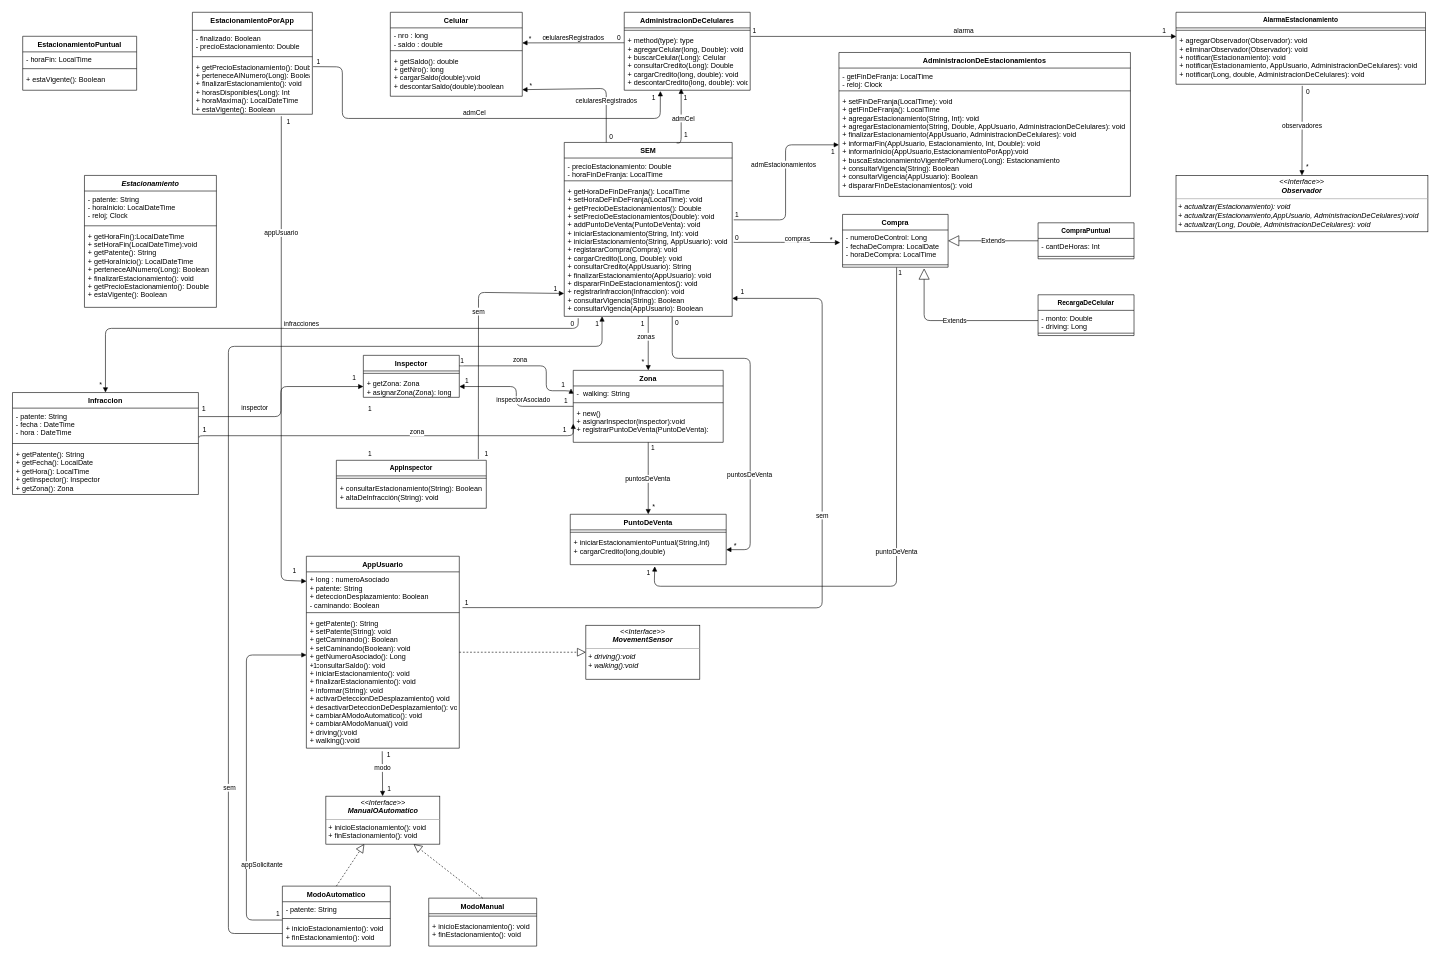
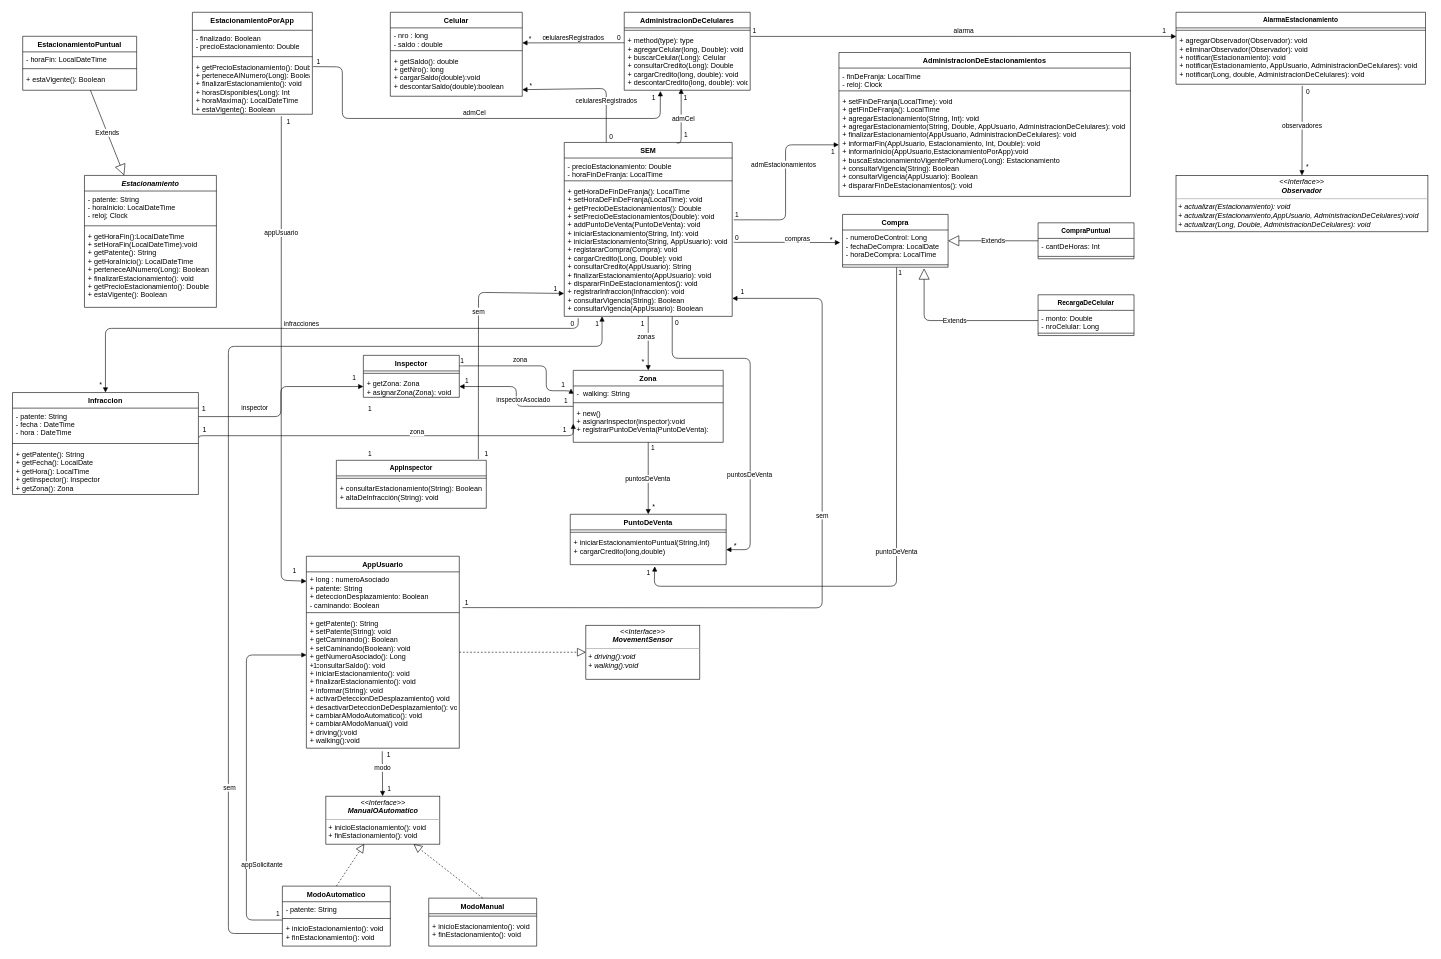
node "- horaFin: LocalTime": label "- horaFin: LocalTime" -> "- horaFin: LocalDateTime"
node "- getFinDeFranja: LocalTime - reloj: Clock": label "- getFinDeFranja: LocalTime - reloj: Clock" -> "- finDeFranja: LocalTime - reloj: Clock"
edge "EstacionamientoPuntual" -> "Estacionamiento": added, label "Extends"
node "- monto: Double - driving: Long": label "- monto: Double - driving: Long" -> "- monto: Double - nroCelular: Long"
node "+ getZona: Zona + asignarZona(Zona): long": label "+ getZona: Zona + asignarZona(Zona): long" -> "+ getZona: Zona + asignarZona(Zona): void"
